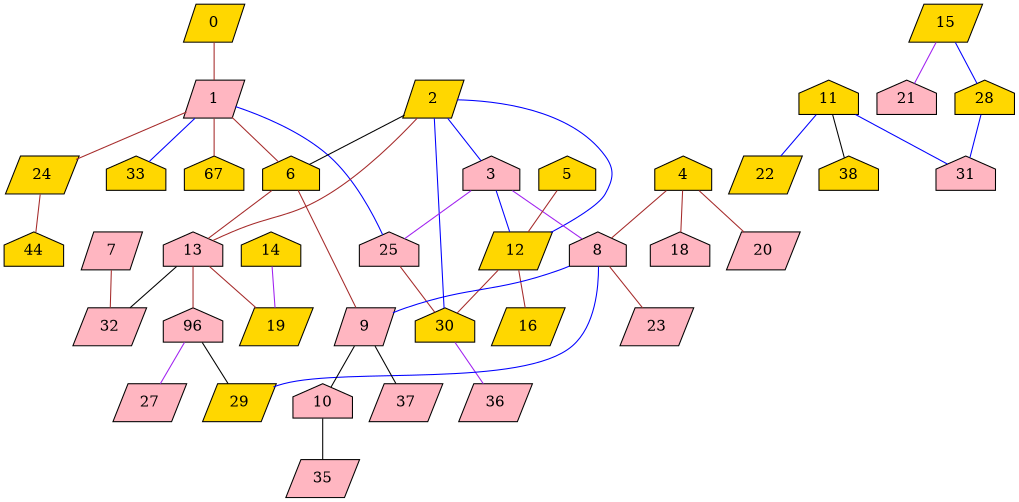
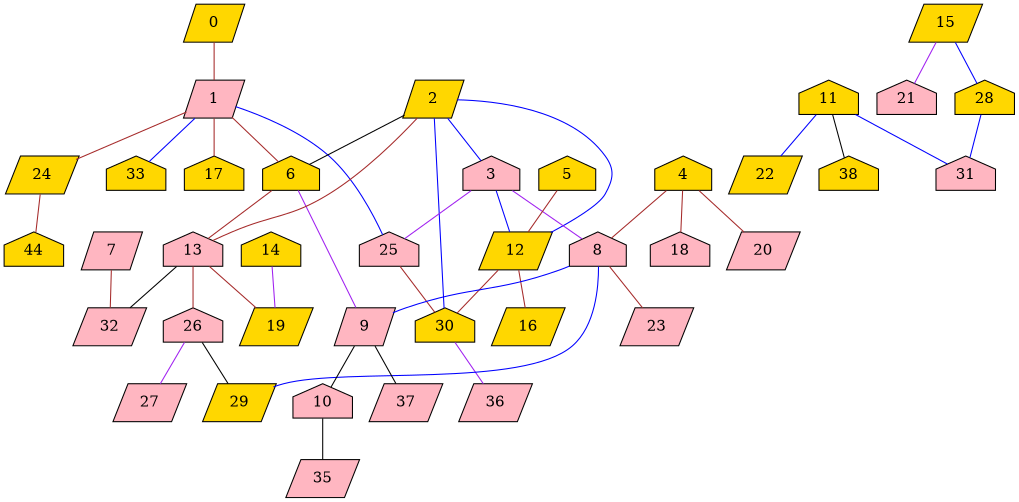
node "67": label "67" -> "17"
edge "6" -- "9": color brown -> purple
node "96": label "96" -> "26"
